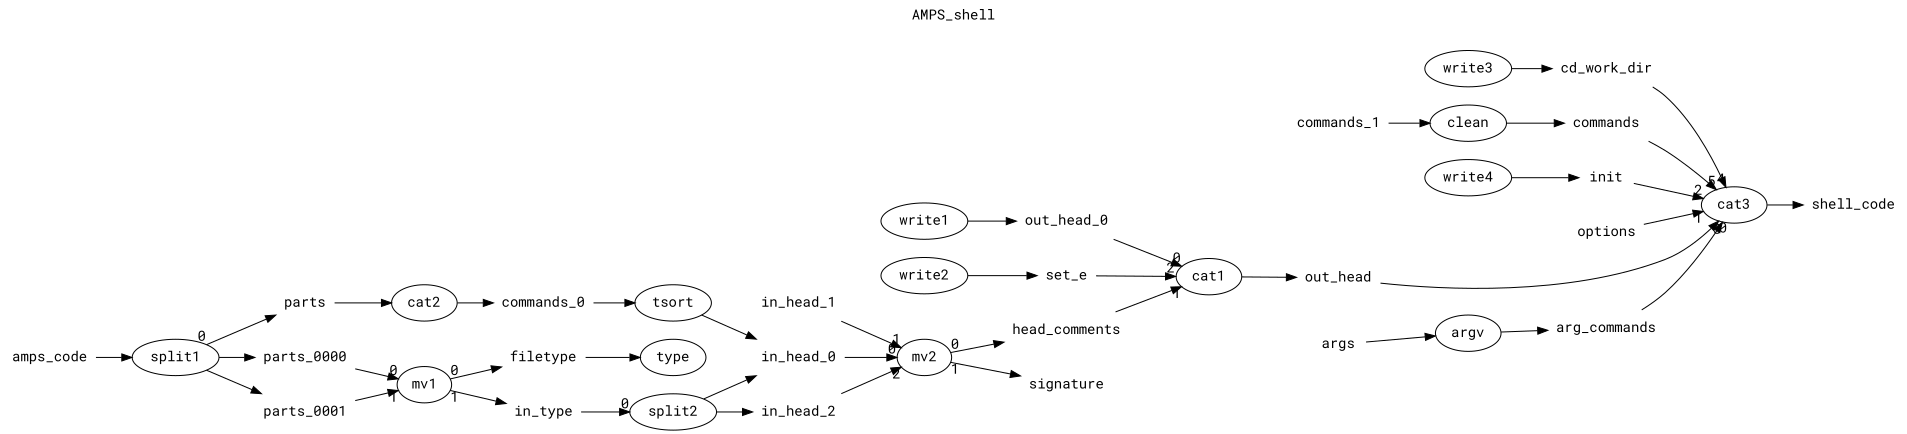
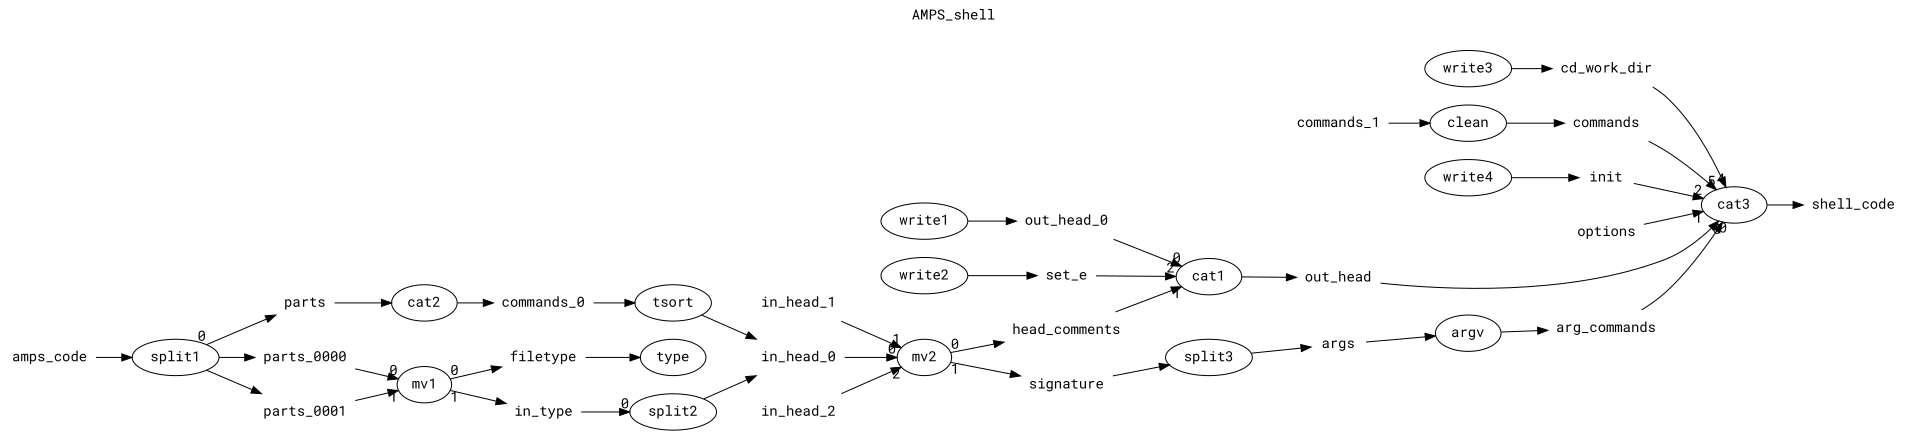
node "split3": added
edge "split2" -> "in_head_2": removed
